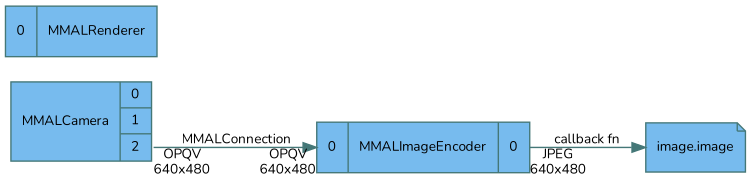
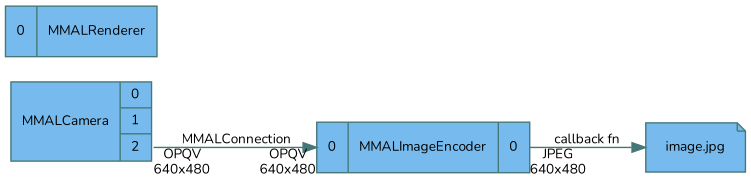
node "image.image": label "image.image" -> "image.jpg"
